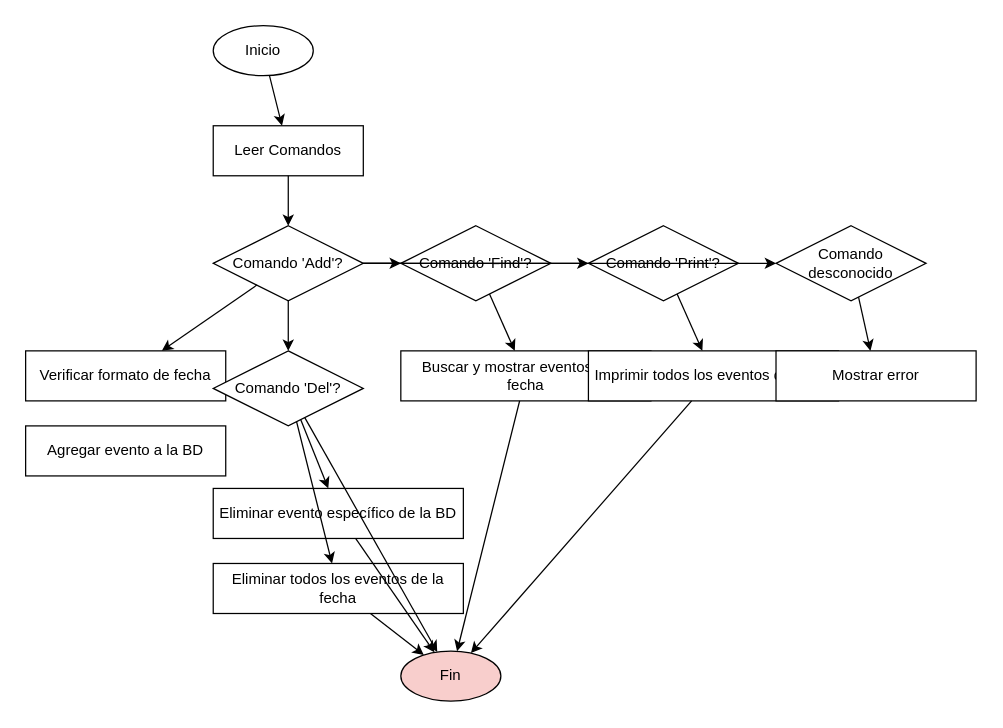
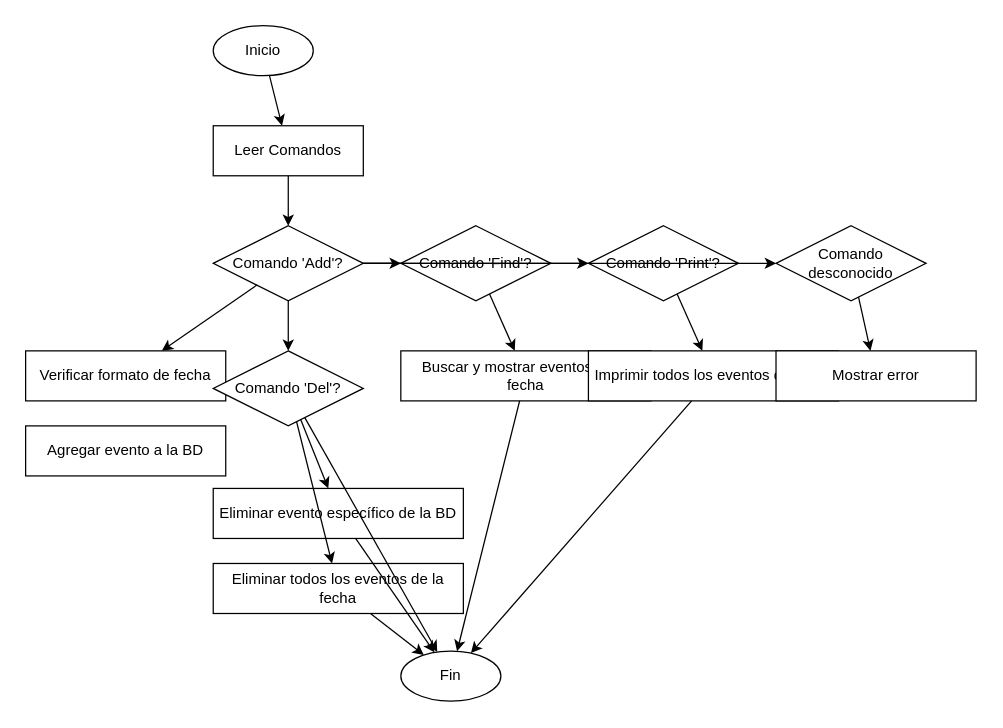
node "Fin": fillcolor #f8cecc -> #ffffff
